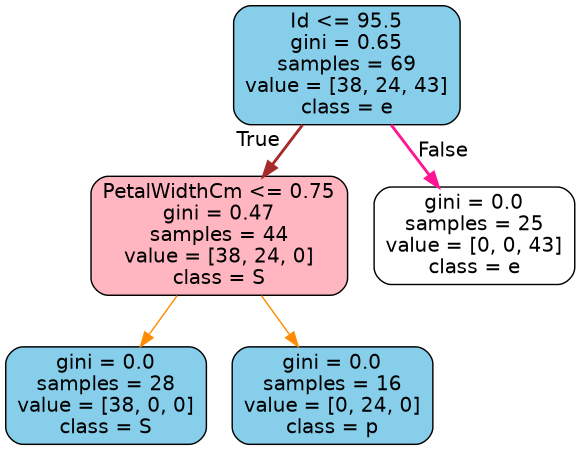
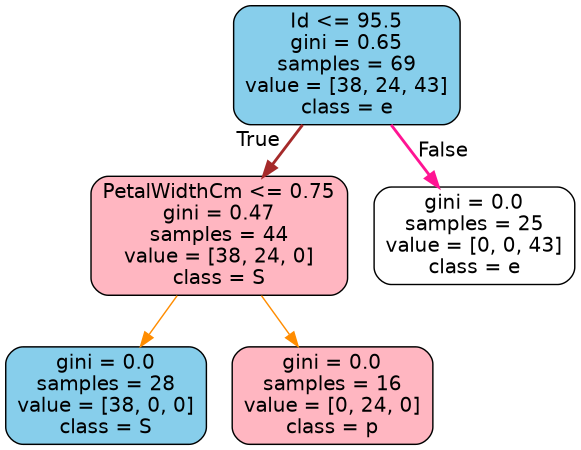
node "gini = 0.0 samples = 16 value = [0, 24, 0] class = p": fillcolor skyblue -> lightpink
